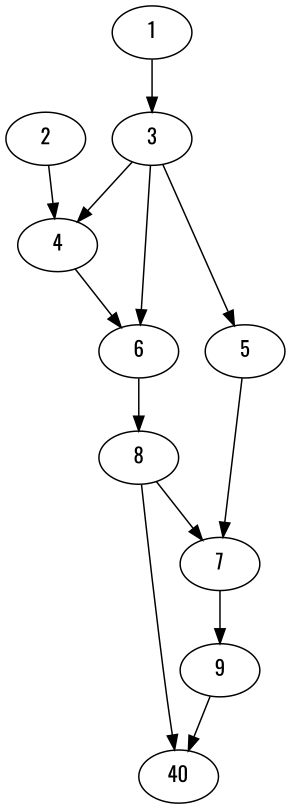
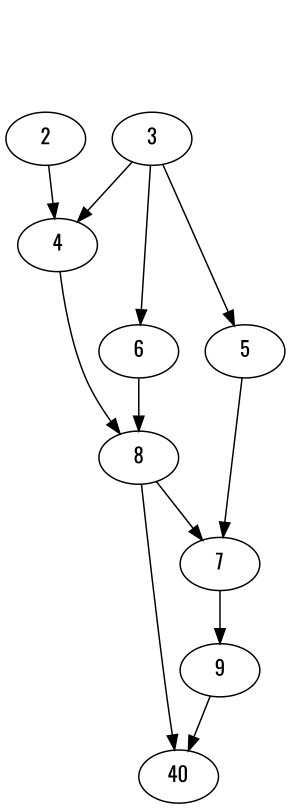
node "1": removed
edge "4" -> "6": now "4" -> "8"
